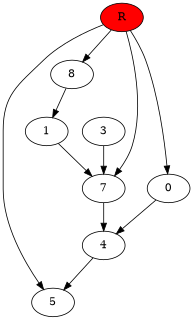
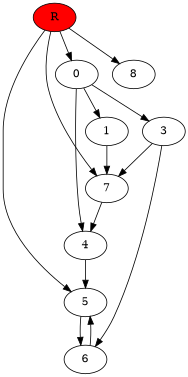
edge "8" -> "1": now "0" -> "1"
edge "0" -> "3": added
node "6": added
